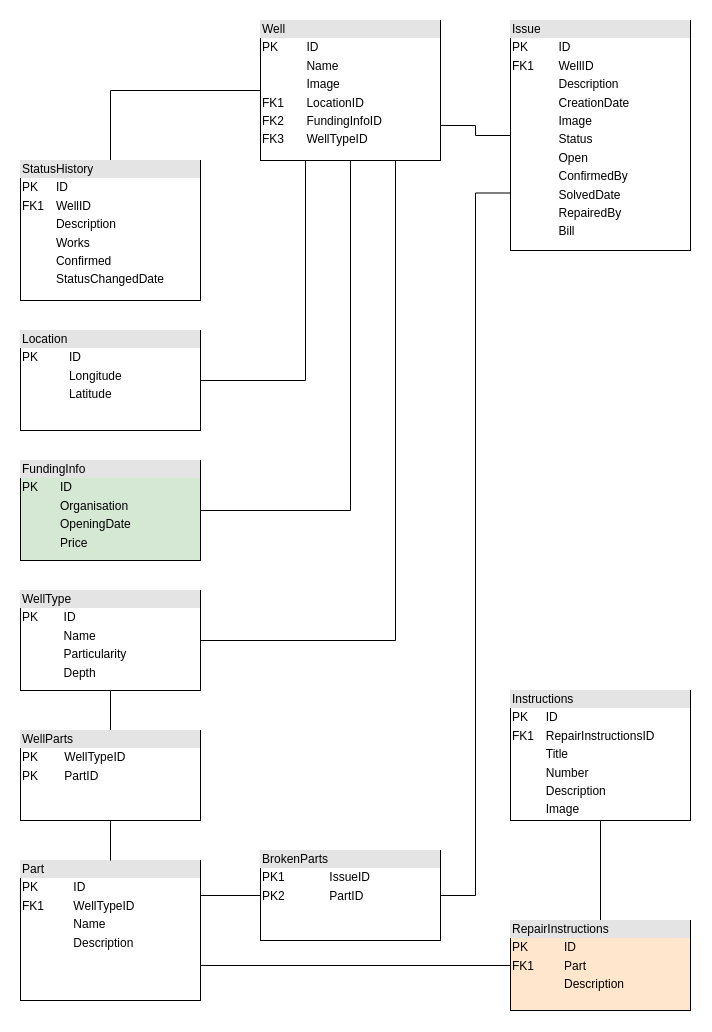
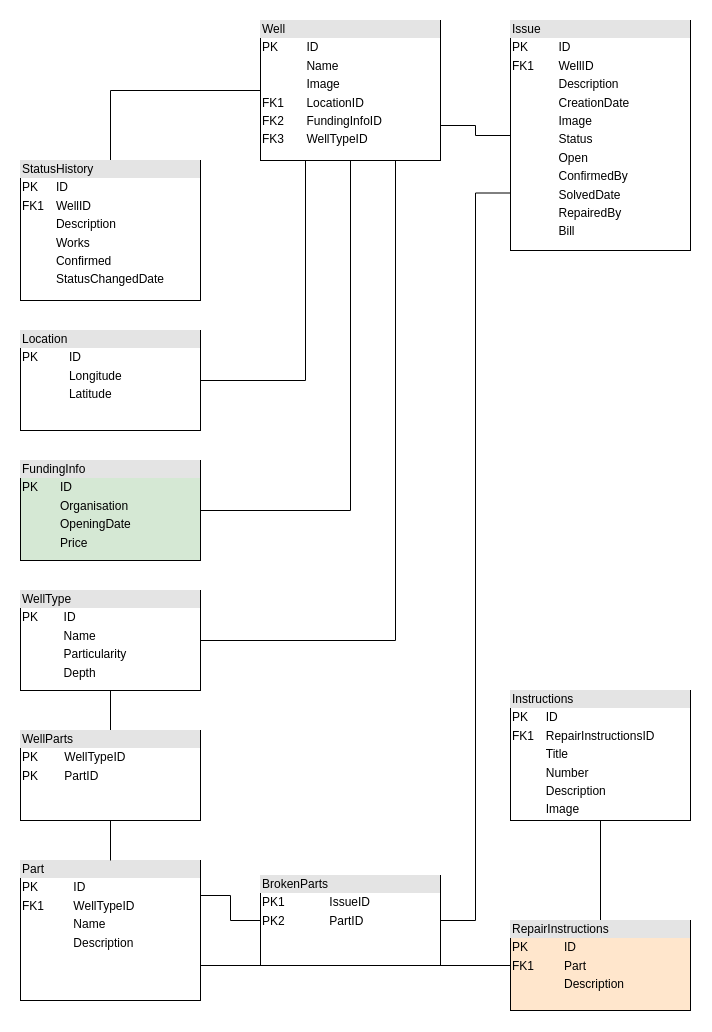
node "BrokenParts PK1 IssueID PK2 PartID": moved (351, 896) -> (351, 921)
